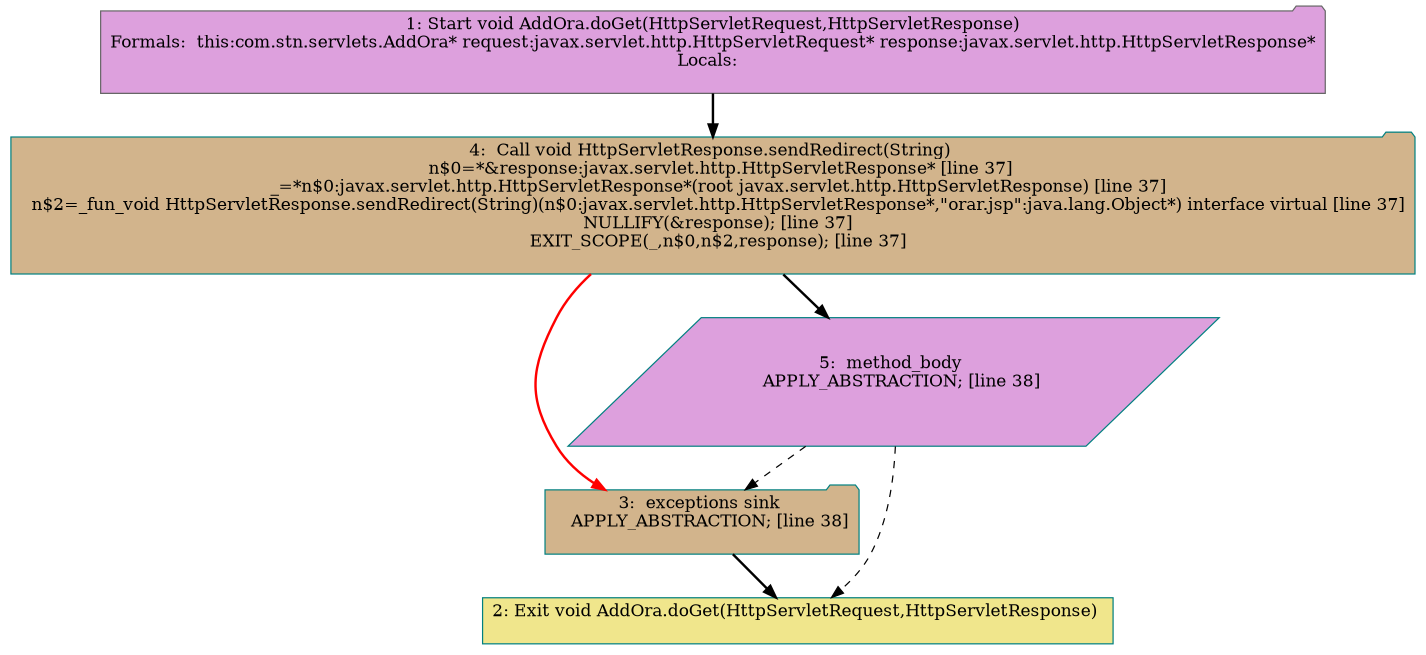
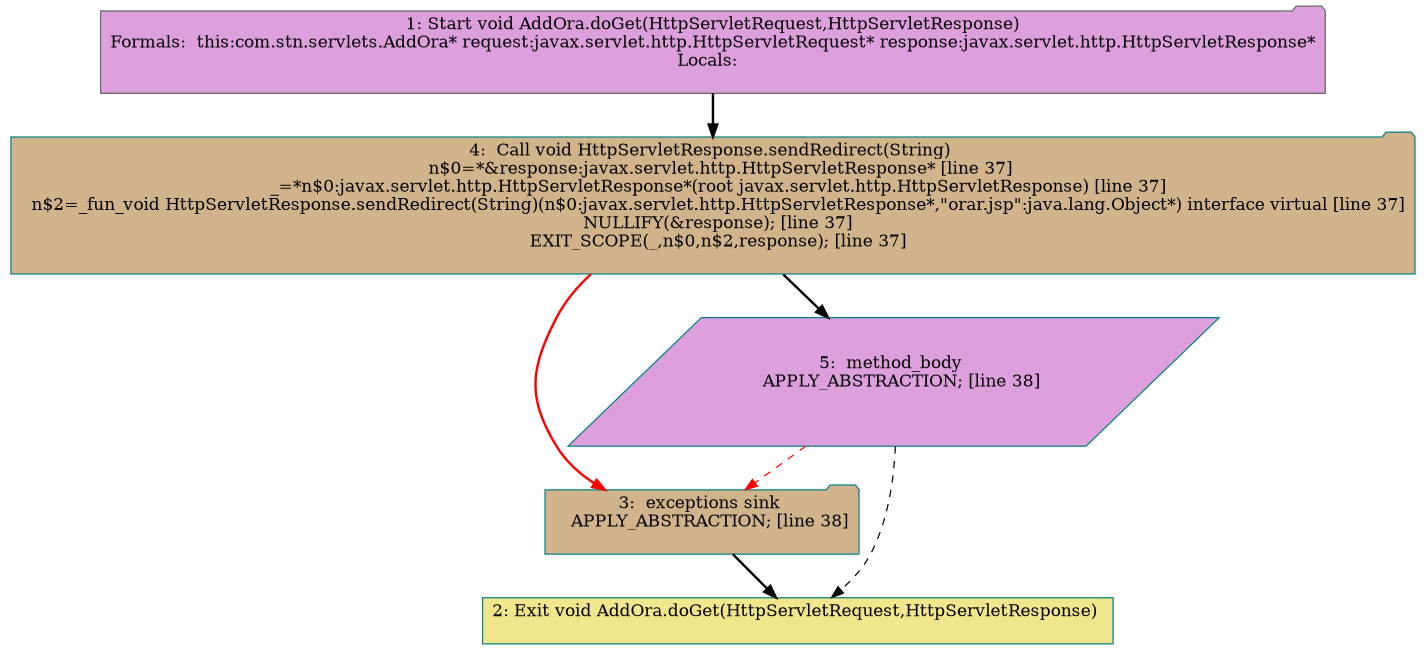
edge "5:  method_body APPLY_ABSTRACTION; [line 38]" -> "3:  exceptions sink APPLY_ABSTRACTION; [line 38]": color black -> red
